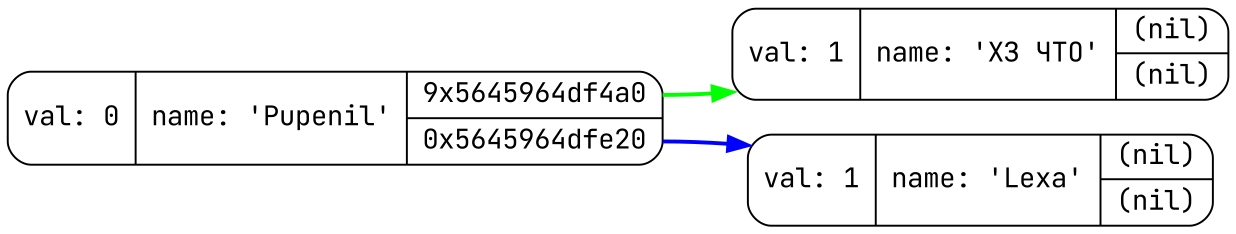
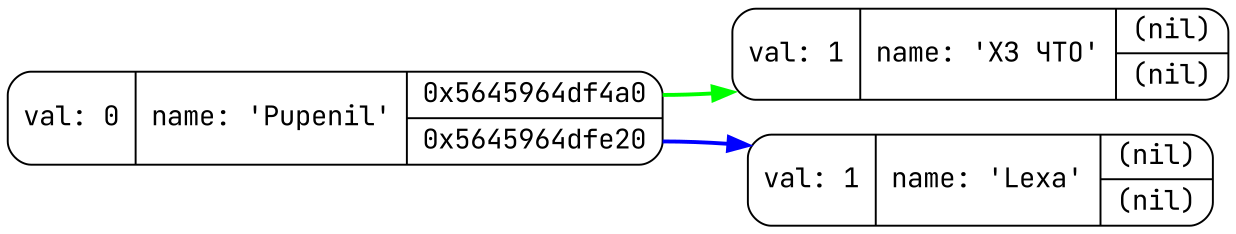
node "val: 0": text "9x5645964df4a0" -> "0x5645964df4a0"
